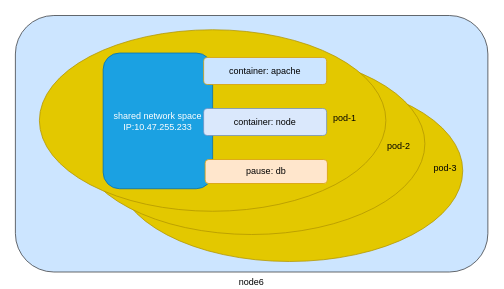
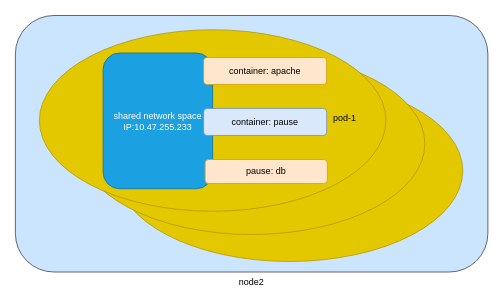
node "container: apache": fillcolor #cce5ff -> #ffe6cc
node "container: node": label "container: node" -> "container: pause"
node "pod-2": removed
node "pod-3": removed
node "node6": label "node6" -> "node2"
